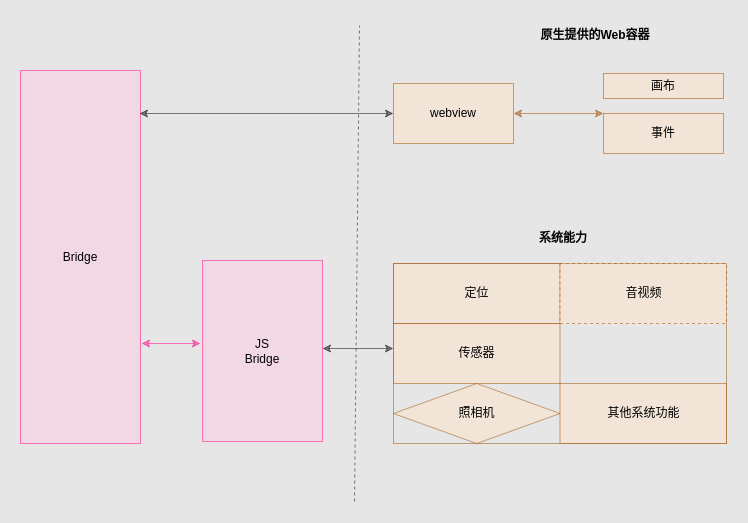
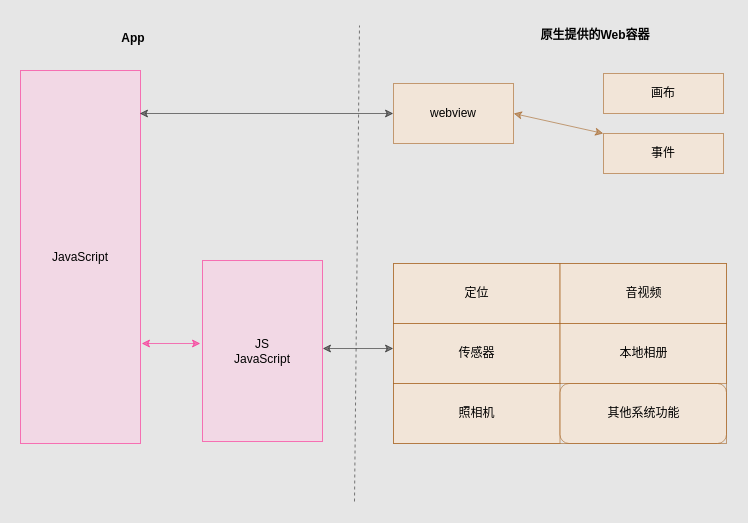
node "App": added
node "画布": size 120x25 -> 120x40
node "事件": moved (664, 134) -> (664, 154)
node "系统能力": removed
node "Bridge": label "Bridge" -> "JavaScript"
node "音视频": style dashed -> solid
node "JS Bridge": label "JS Bridge" -> "JS JavaScript"
node "本地相册": added
node "照相机": shape diamond -> rectangle
node "其他系统功能": shape rectangle -> rounded rectangle
